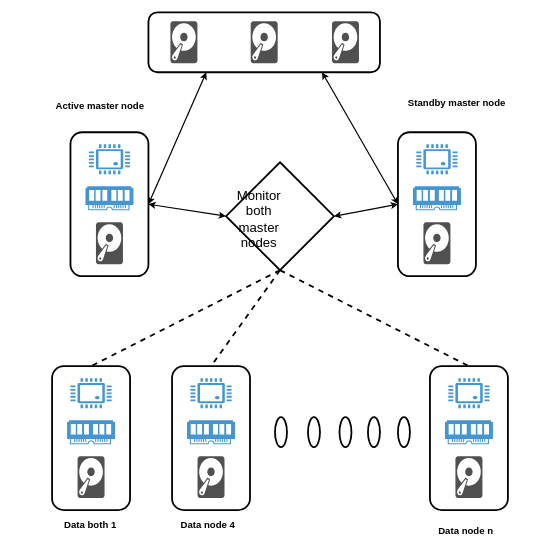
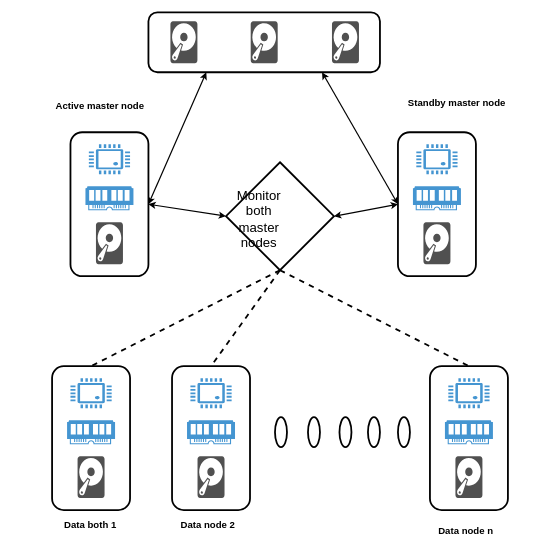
node "Data node 4": label "Data node 4" -> "Data node 2"
